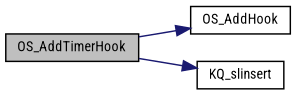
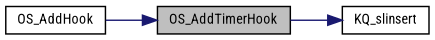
edge "OS_AddTimerHook" -> "OS_AddHook": reversed
